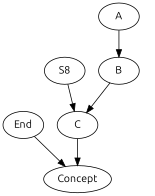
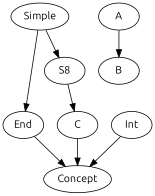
node "Simple": added
edge "B" -> "C": removed
node "Int": added
